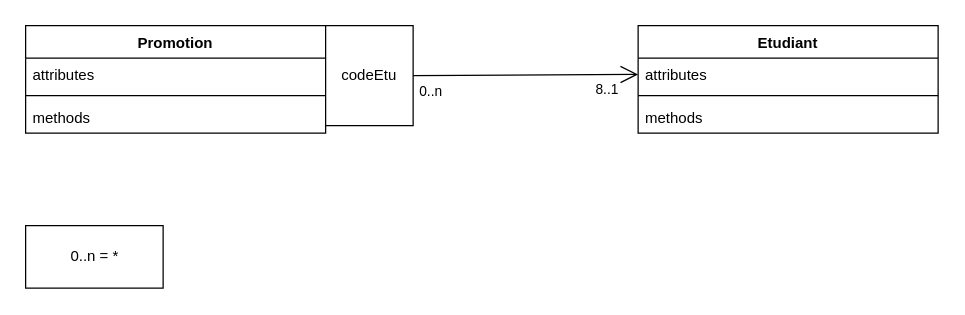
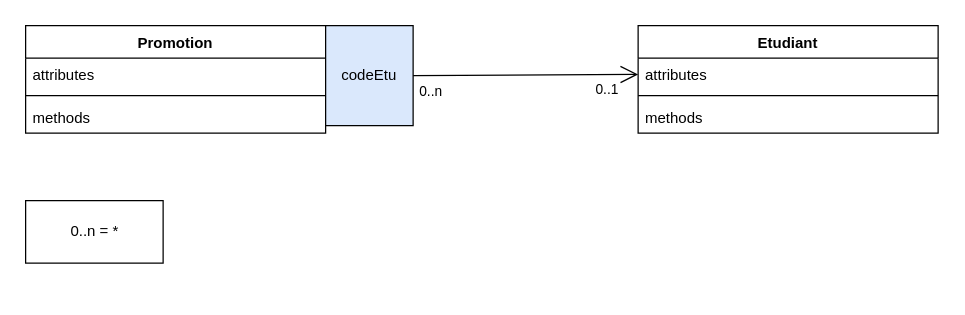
node "codeEtu": fillcolor #ffffff -> #dae8fc
node "8..1": label "8..1" -> "0..1"
node "0..n = *": moved (94, 257) -> (94, 232)
